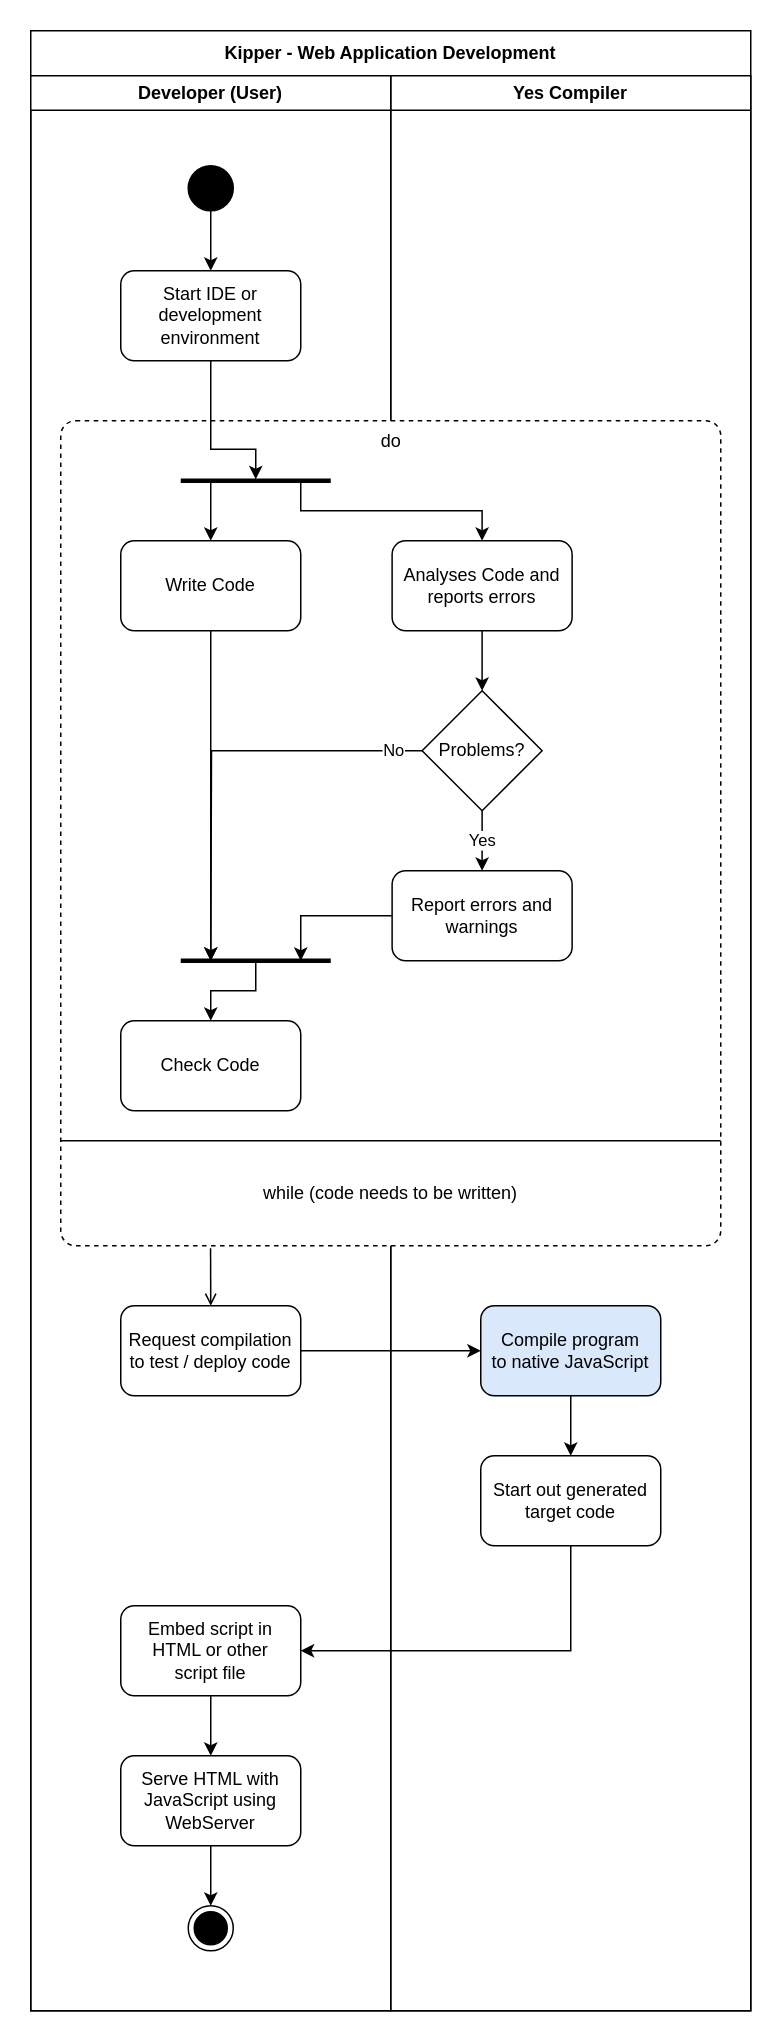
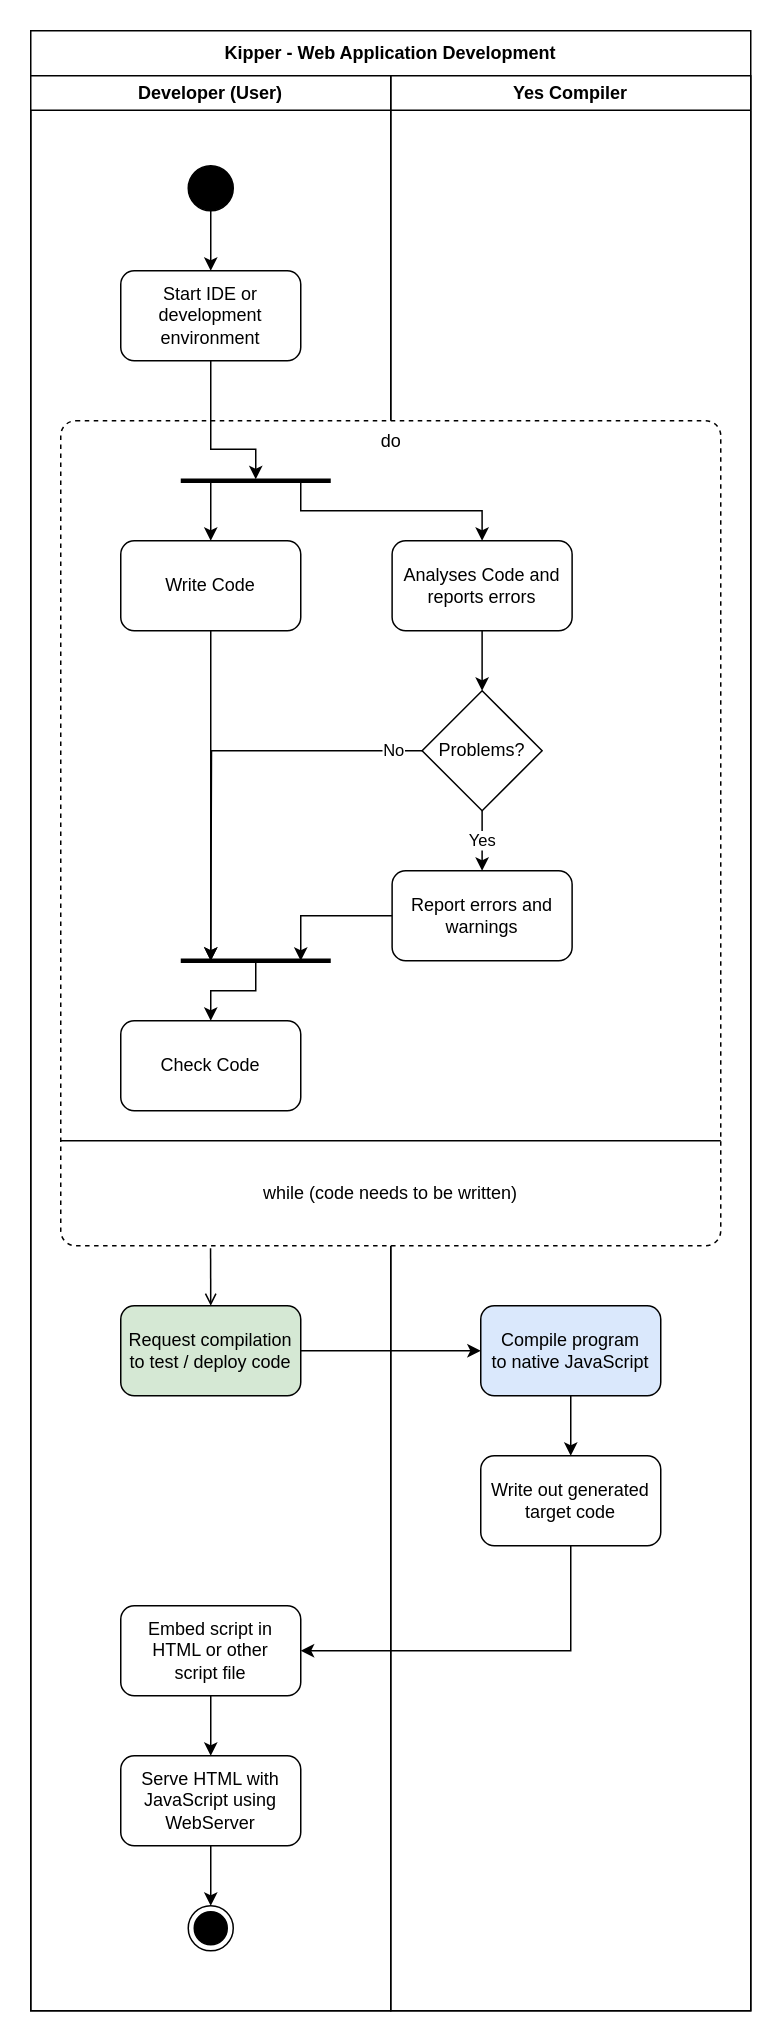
node "Request compilationto test / deploy code": fillcolor #ffffff -> #d5e8d4
node "Start out generated target code": label "Start out generated target code" -> "Write out generated target code"
